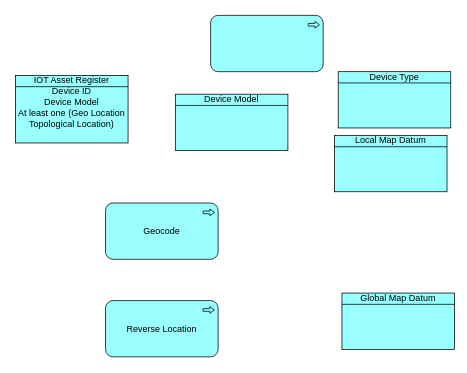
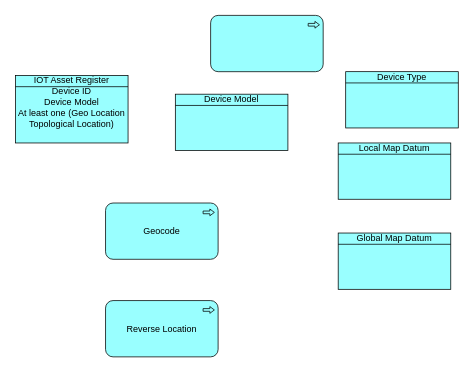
node "Device Type": moved (394, 100) -> (402, 100)
node "Local Map Datum": moved (390, 164) -> (394, 171)
node "Global Map Datum": moved (398, 321) -> (394, 261)
